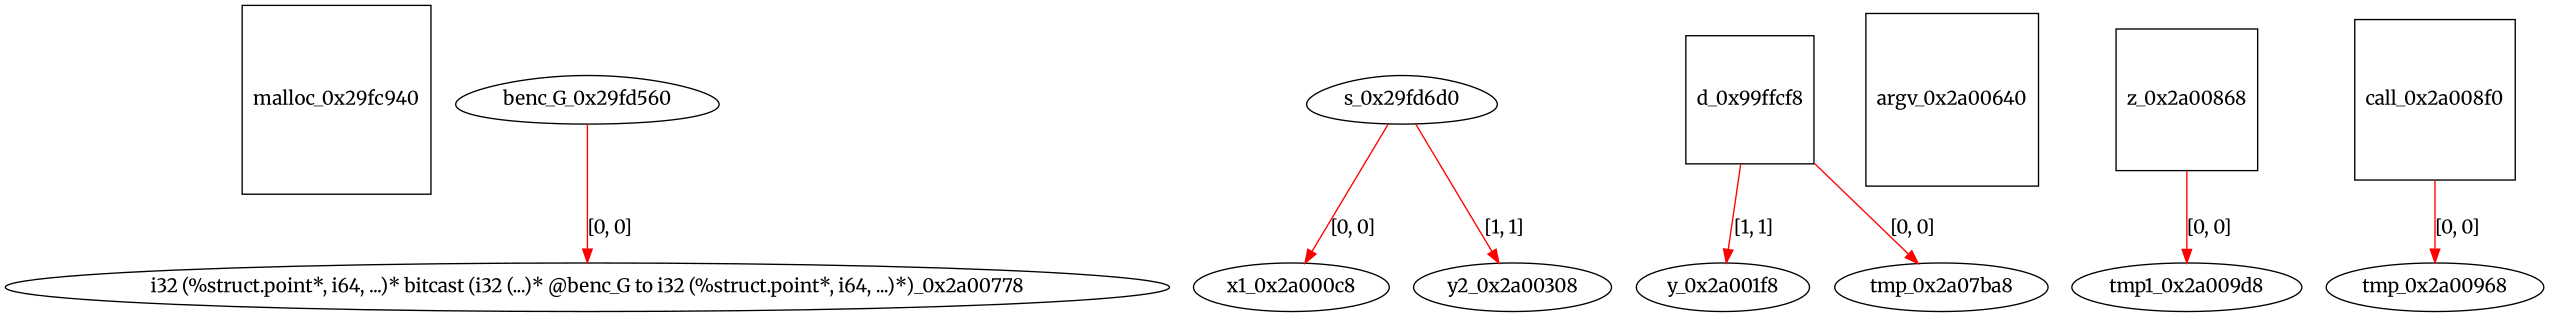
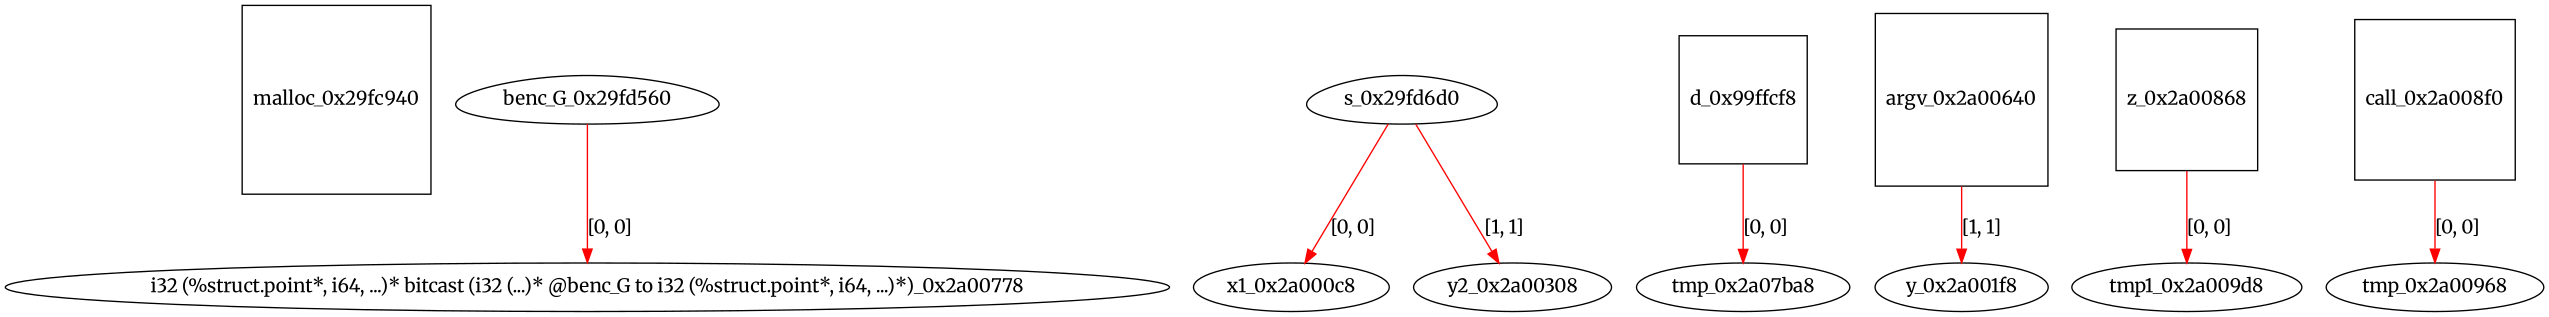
edge "d_0x99ffcf8" -> "y_0x2a001f8": now "argv_0x2a00640" -> "y_0x2a001f8"
